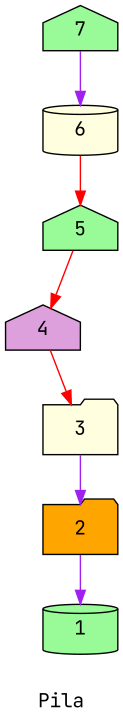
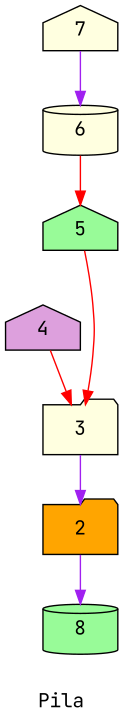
node "7": fillcolor palegreen -> lightyellow
edge "5" -> "4": now "5" -> "3"
node "1": label "1" -> "8"
